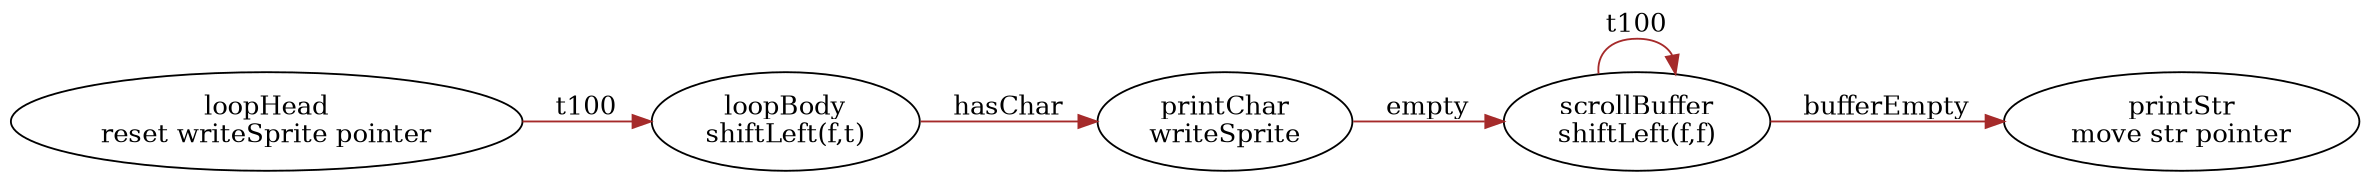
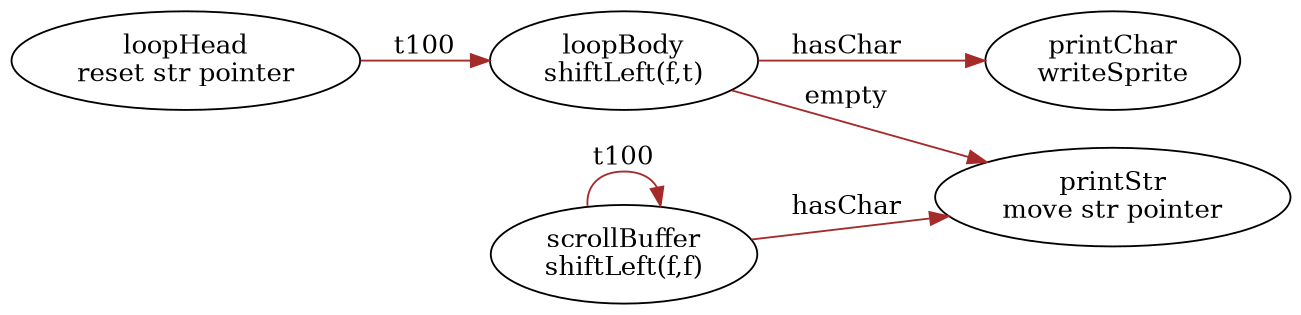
edge "scrollBuffer shiftLeft(f,f)" -> "printStr move str pointer": label "bufferEmpty" -> "hasChar"
node "loopHead reset writeSprite pointer": label "loopHead reset writeSprite pointer" -> "loopHead reset str pointer"
edge "printChar writeSprite" -> "scrollBuffer shiftLeft(f,f)": removed, label "empty"
edge "loopBody shiftLeft(f,t)" -> "printStr move str pointer": added, label "empty"
